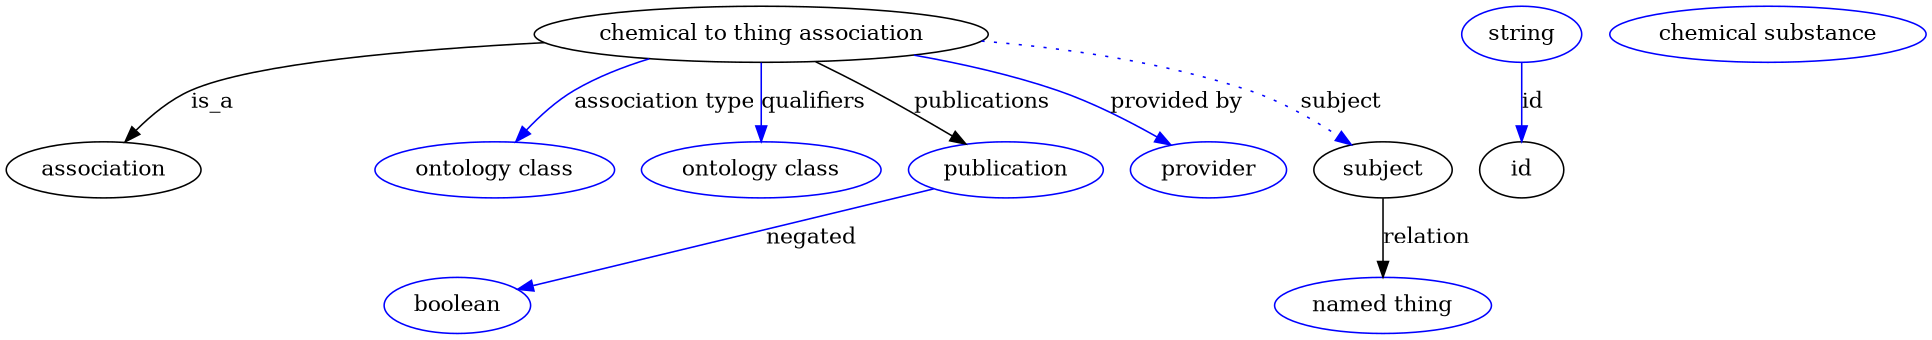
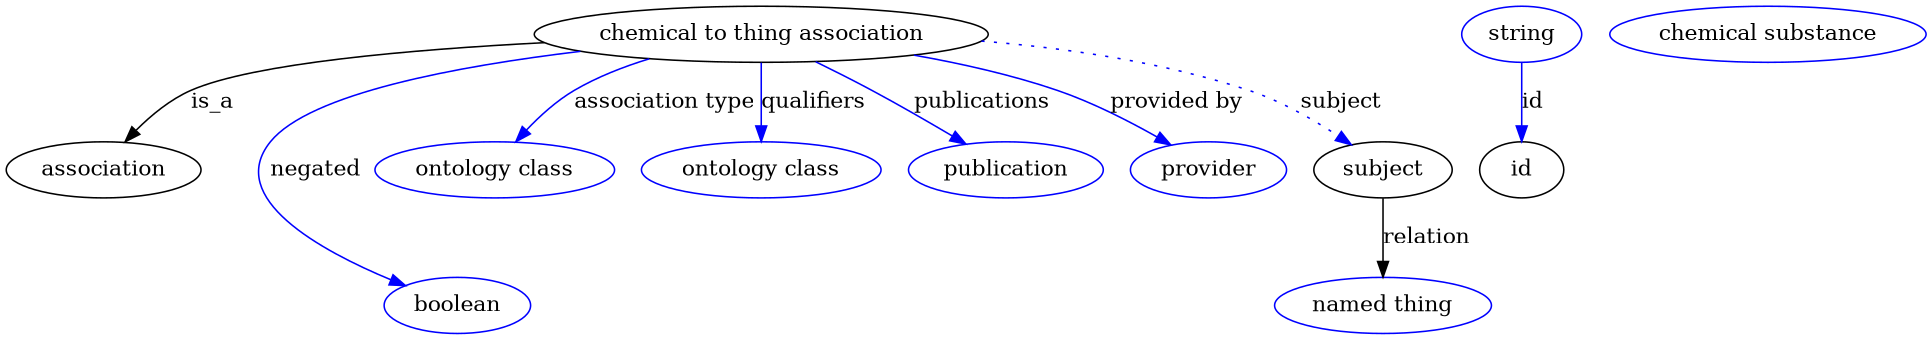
edge "chemical to thing association" -> "publication": color black -> blue
edge "publication" -> "boolean": now "chemical to thing association" -> "boolean"
